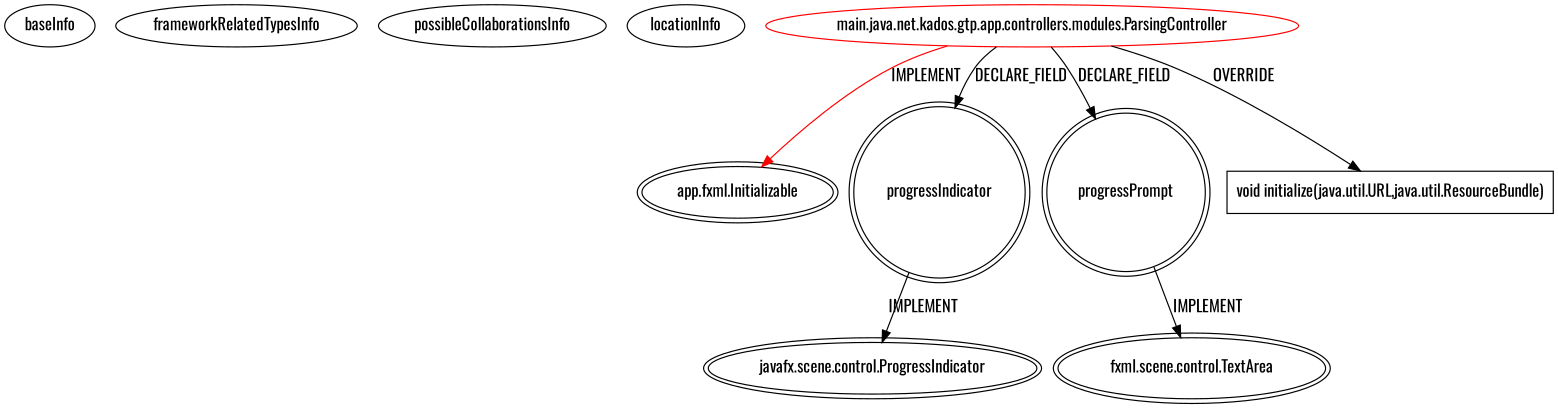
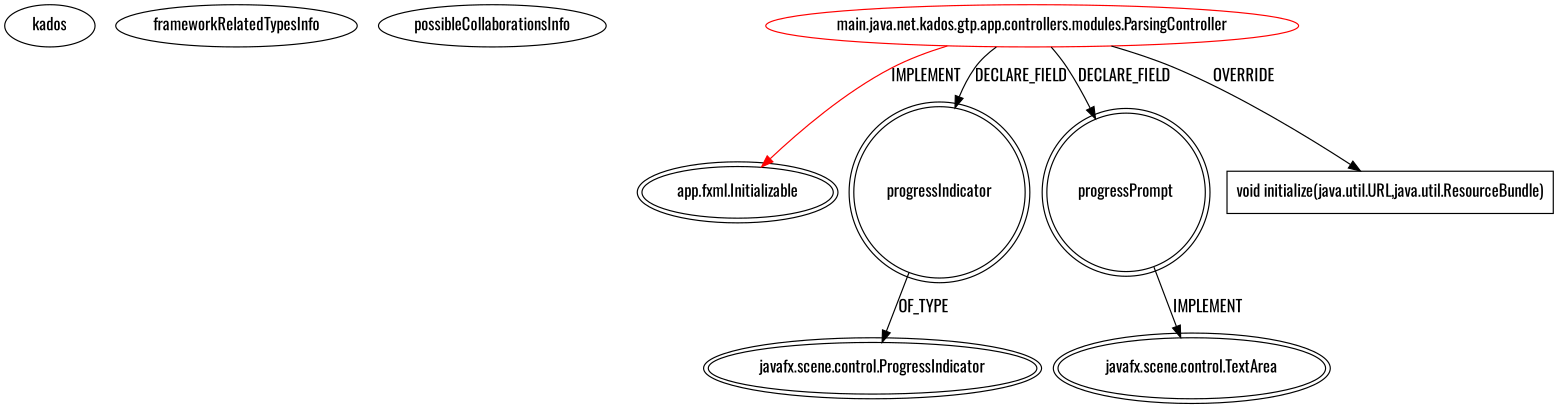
node "baseInfo": label "baseInfo" -> "kados"
node "locationInfo": removed
edge "progressIndicator" -> "javafx.scene.control.ProgressIndicator": label "IMPLEMENT" -> "OF_TYPE"
node "fxml.scene.control.TextArea": label "fxml.scene.control.TextArea" -> "javafx.scene.control.TextArea"
